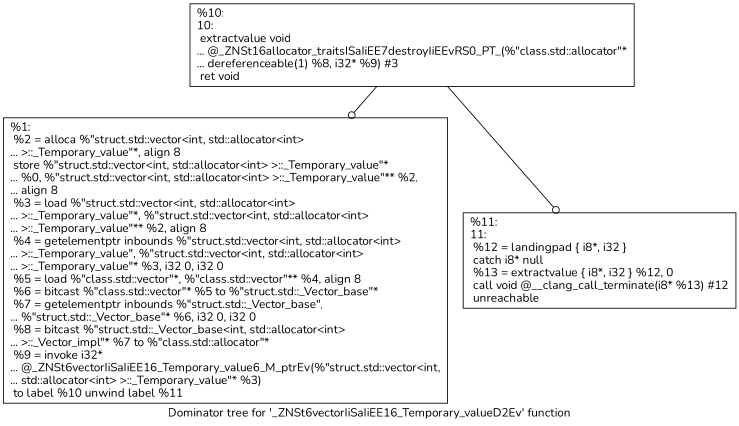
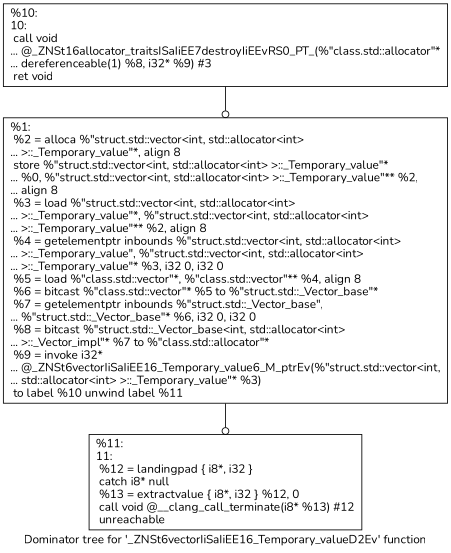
node "%10:": text "extractvalue void" -> "call void"
edge "%10:" -> "%11:": now "%1:" -> "%11:"
